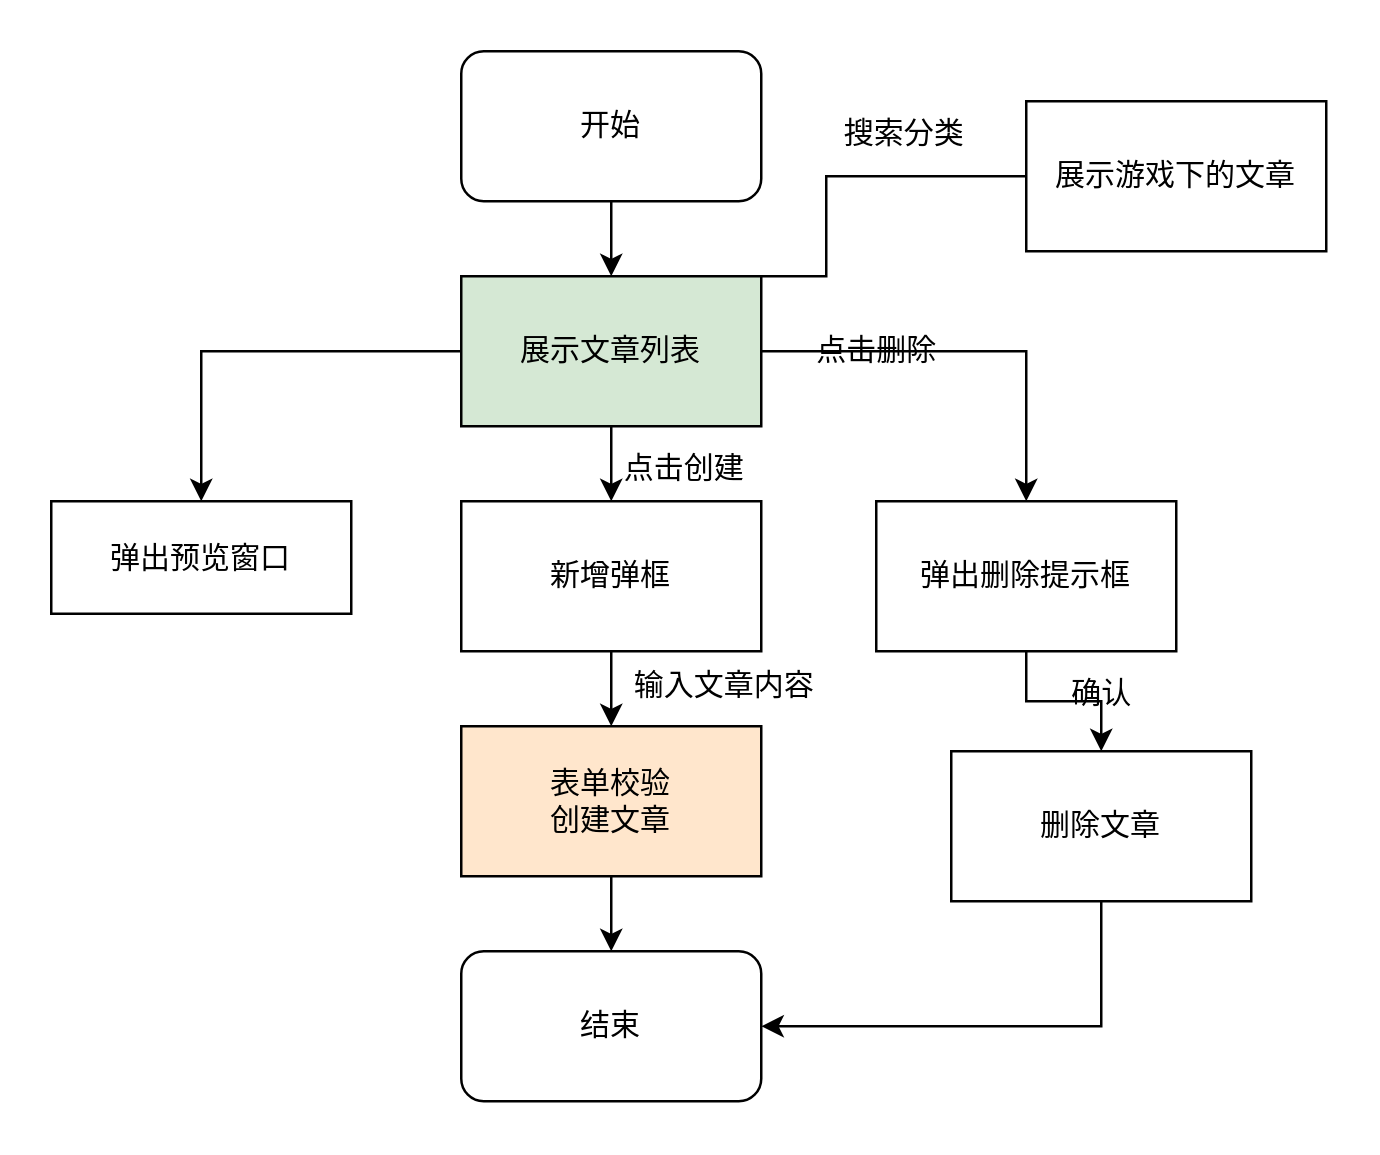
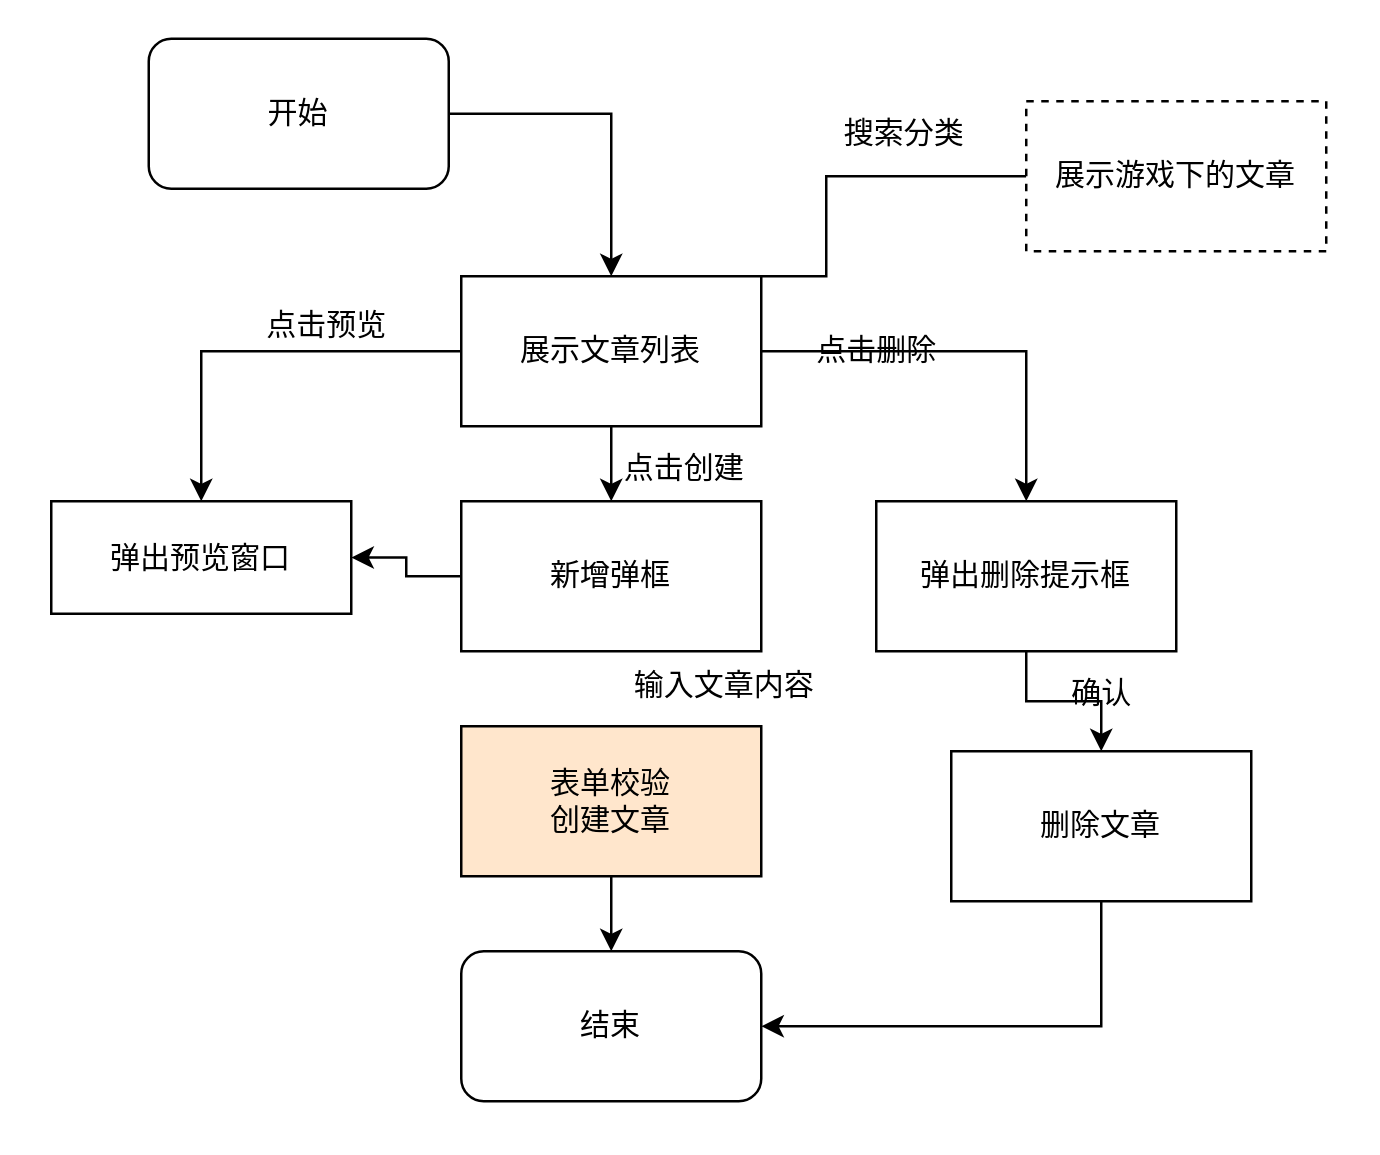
node "开始": moved (611, 126) -> (299, 114)
node "展示游戏下的文章": style solid -> dashed
node "点击预览": added
node "展示文章列表": fillcolor #d5e8d4 -> #ffffff
edge "新增弹框" -> "表单校验 创建文章": now "新增弹框" -> "弹出预览窗口"
